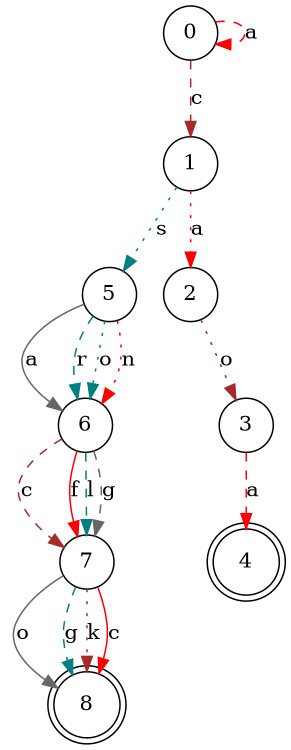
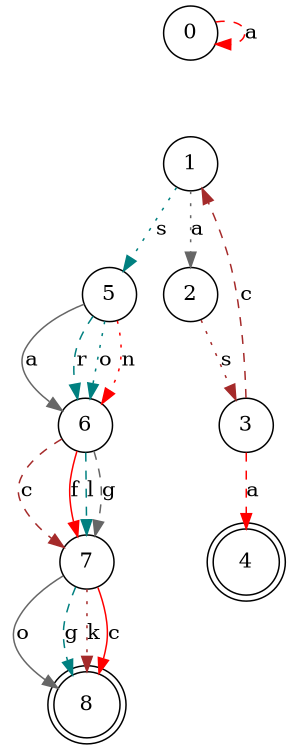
edge "0" -> "1": now "3" -> "1"
edge "1" -> "2": color red -> gray40
edge "2" -> "3": label "o" -> "s"
